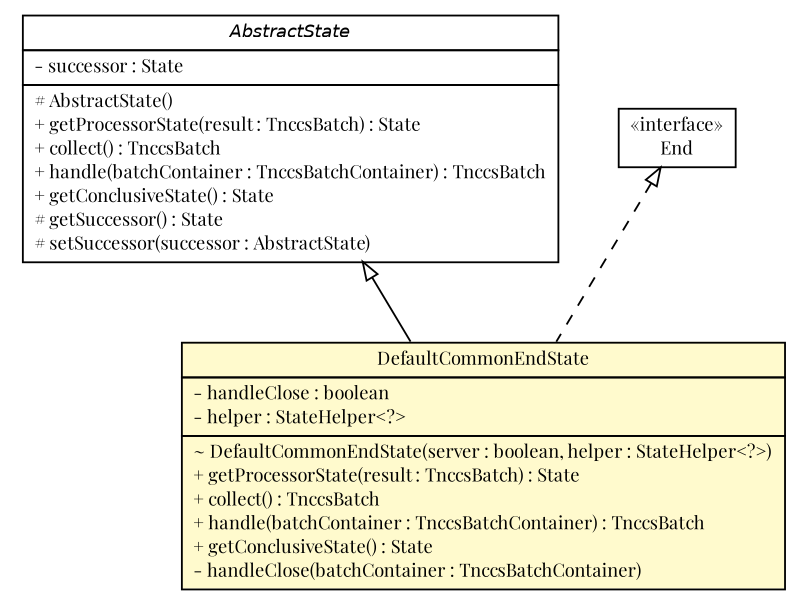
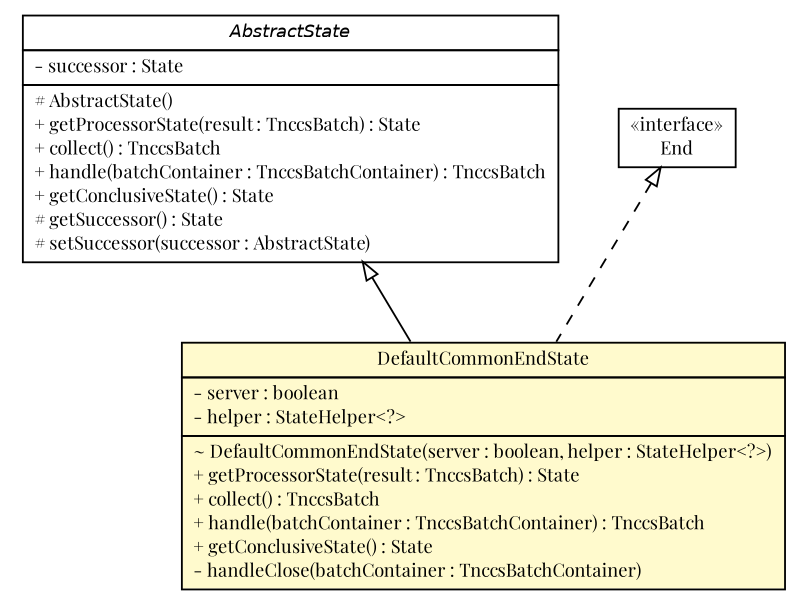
node "DefaultCommonEndState": text "- handleClose : boolean" -> "- server : boolean"
